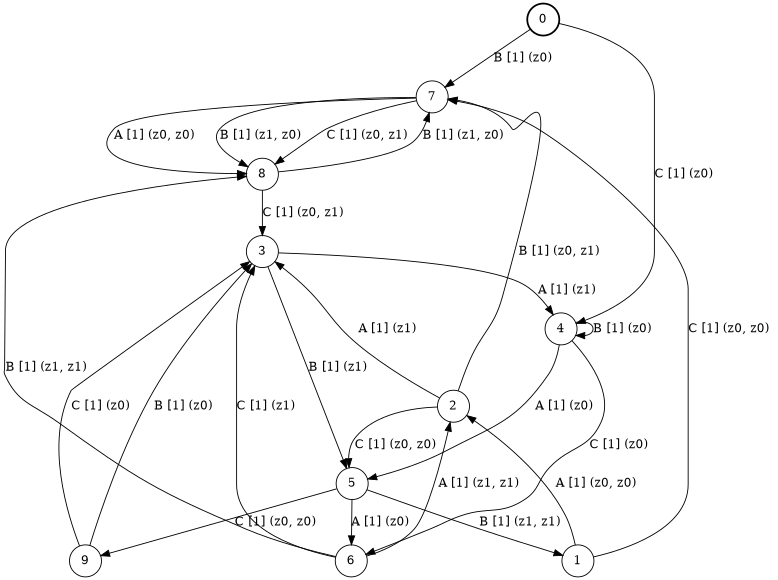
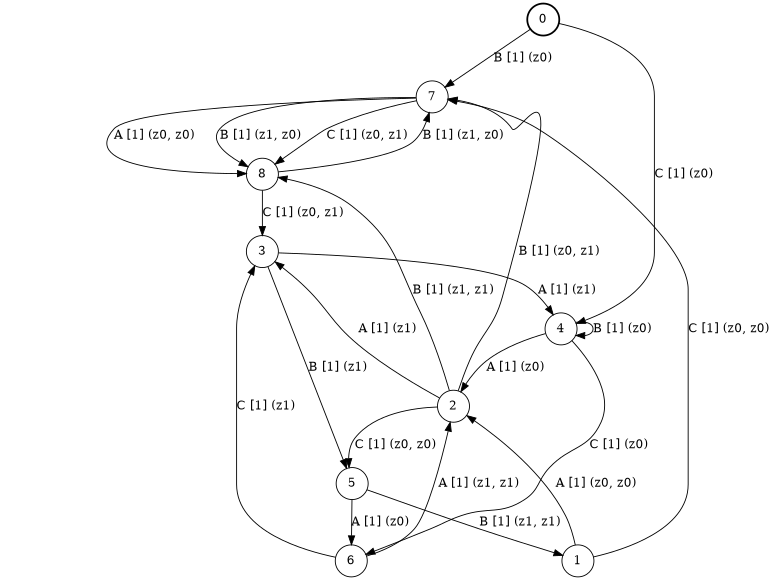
edge "6" -> "8": now "2" -> "8"
edge "4" -> "5": now "4" -> "2"
node "9": removed
